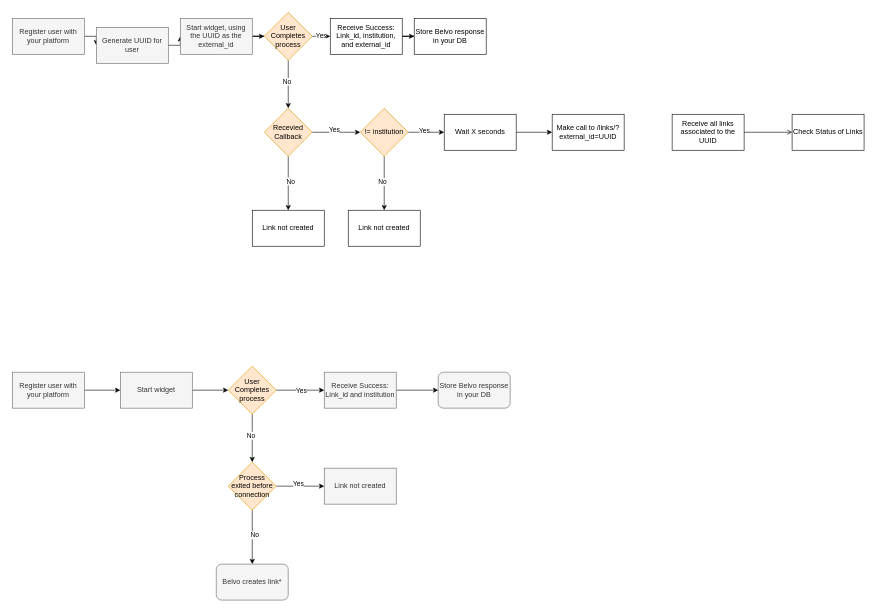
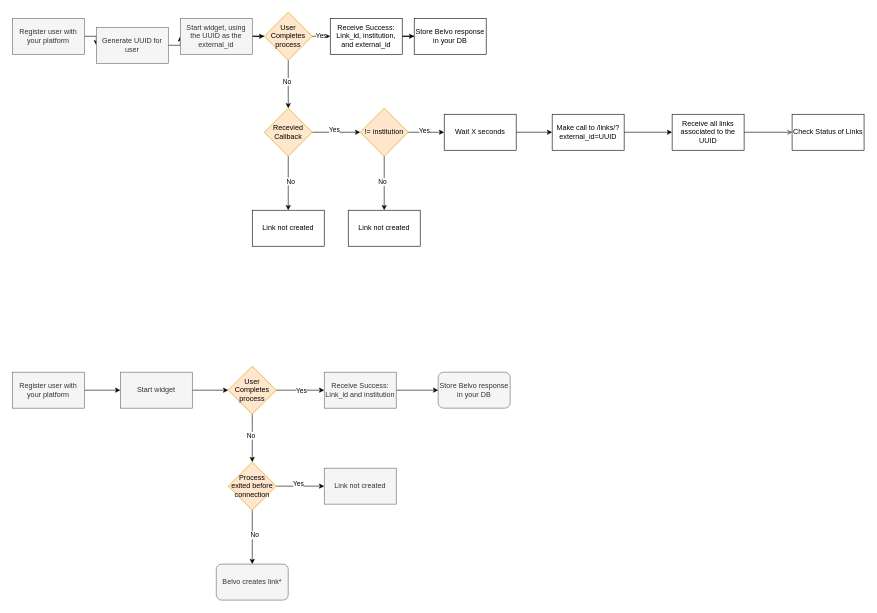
edge "Make call to /links/?external_id=UUID" -> "Receive all links associated to the UUID": added
